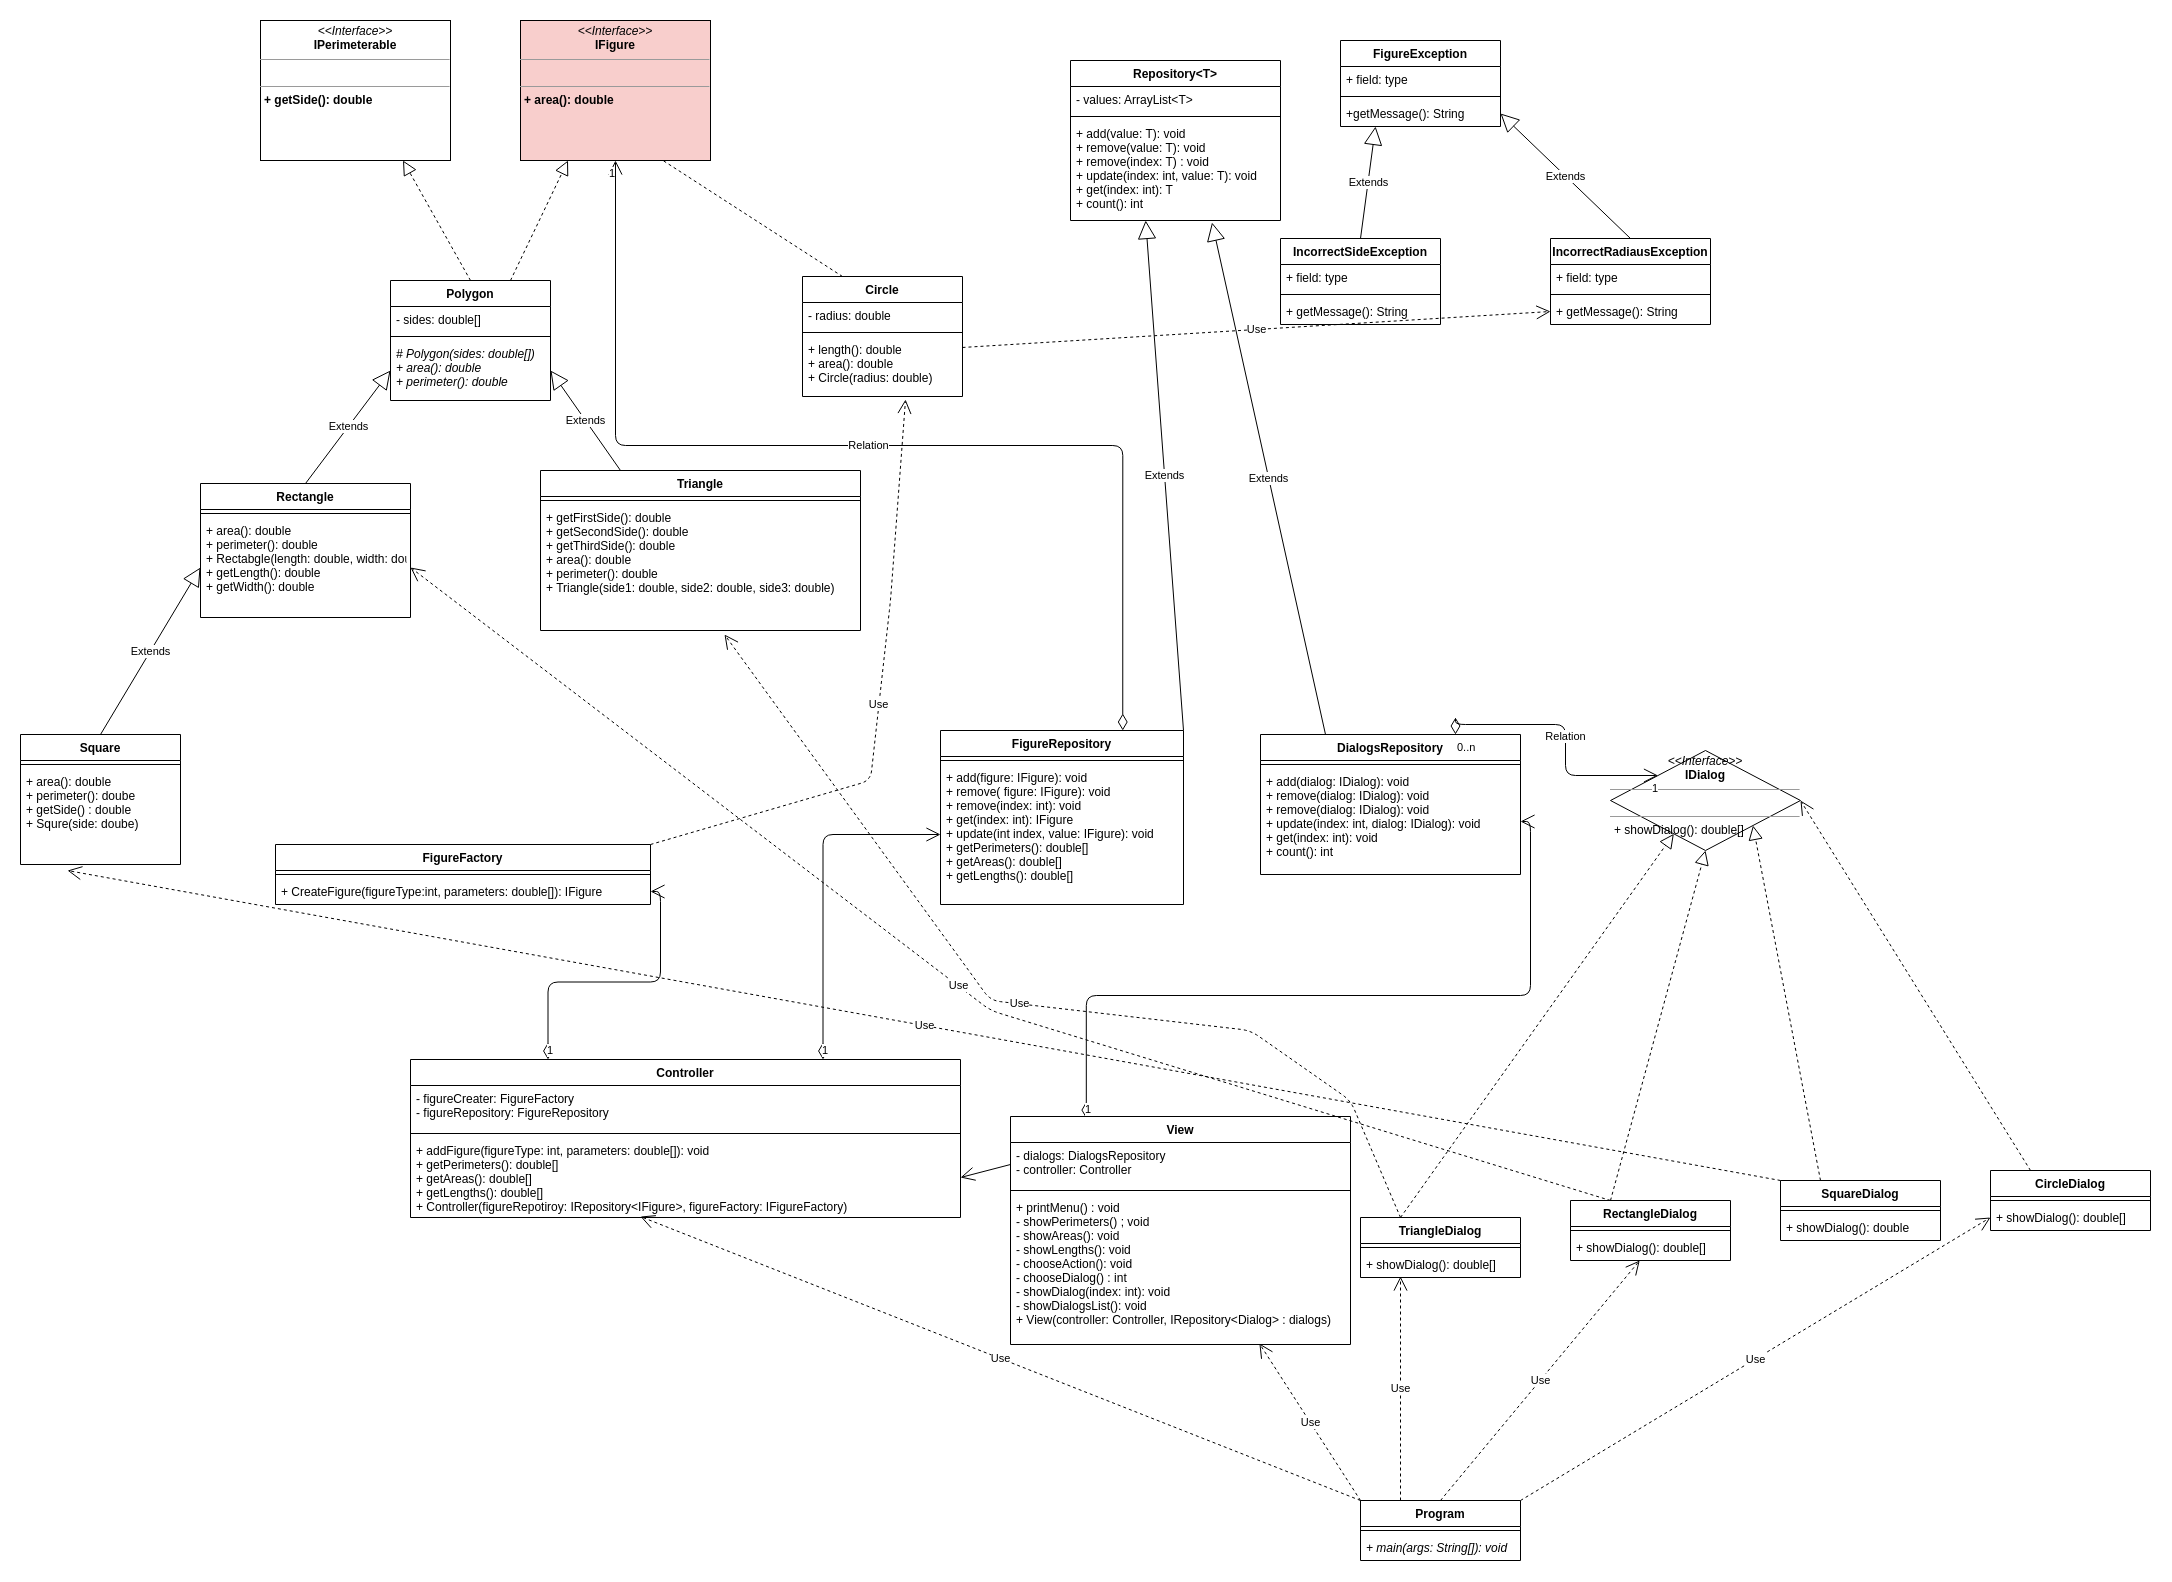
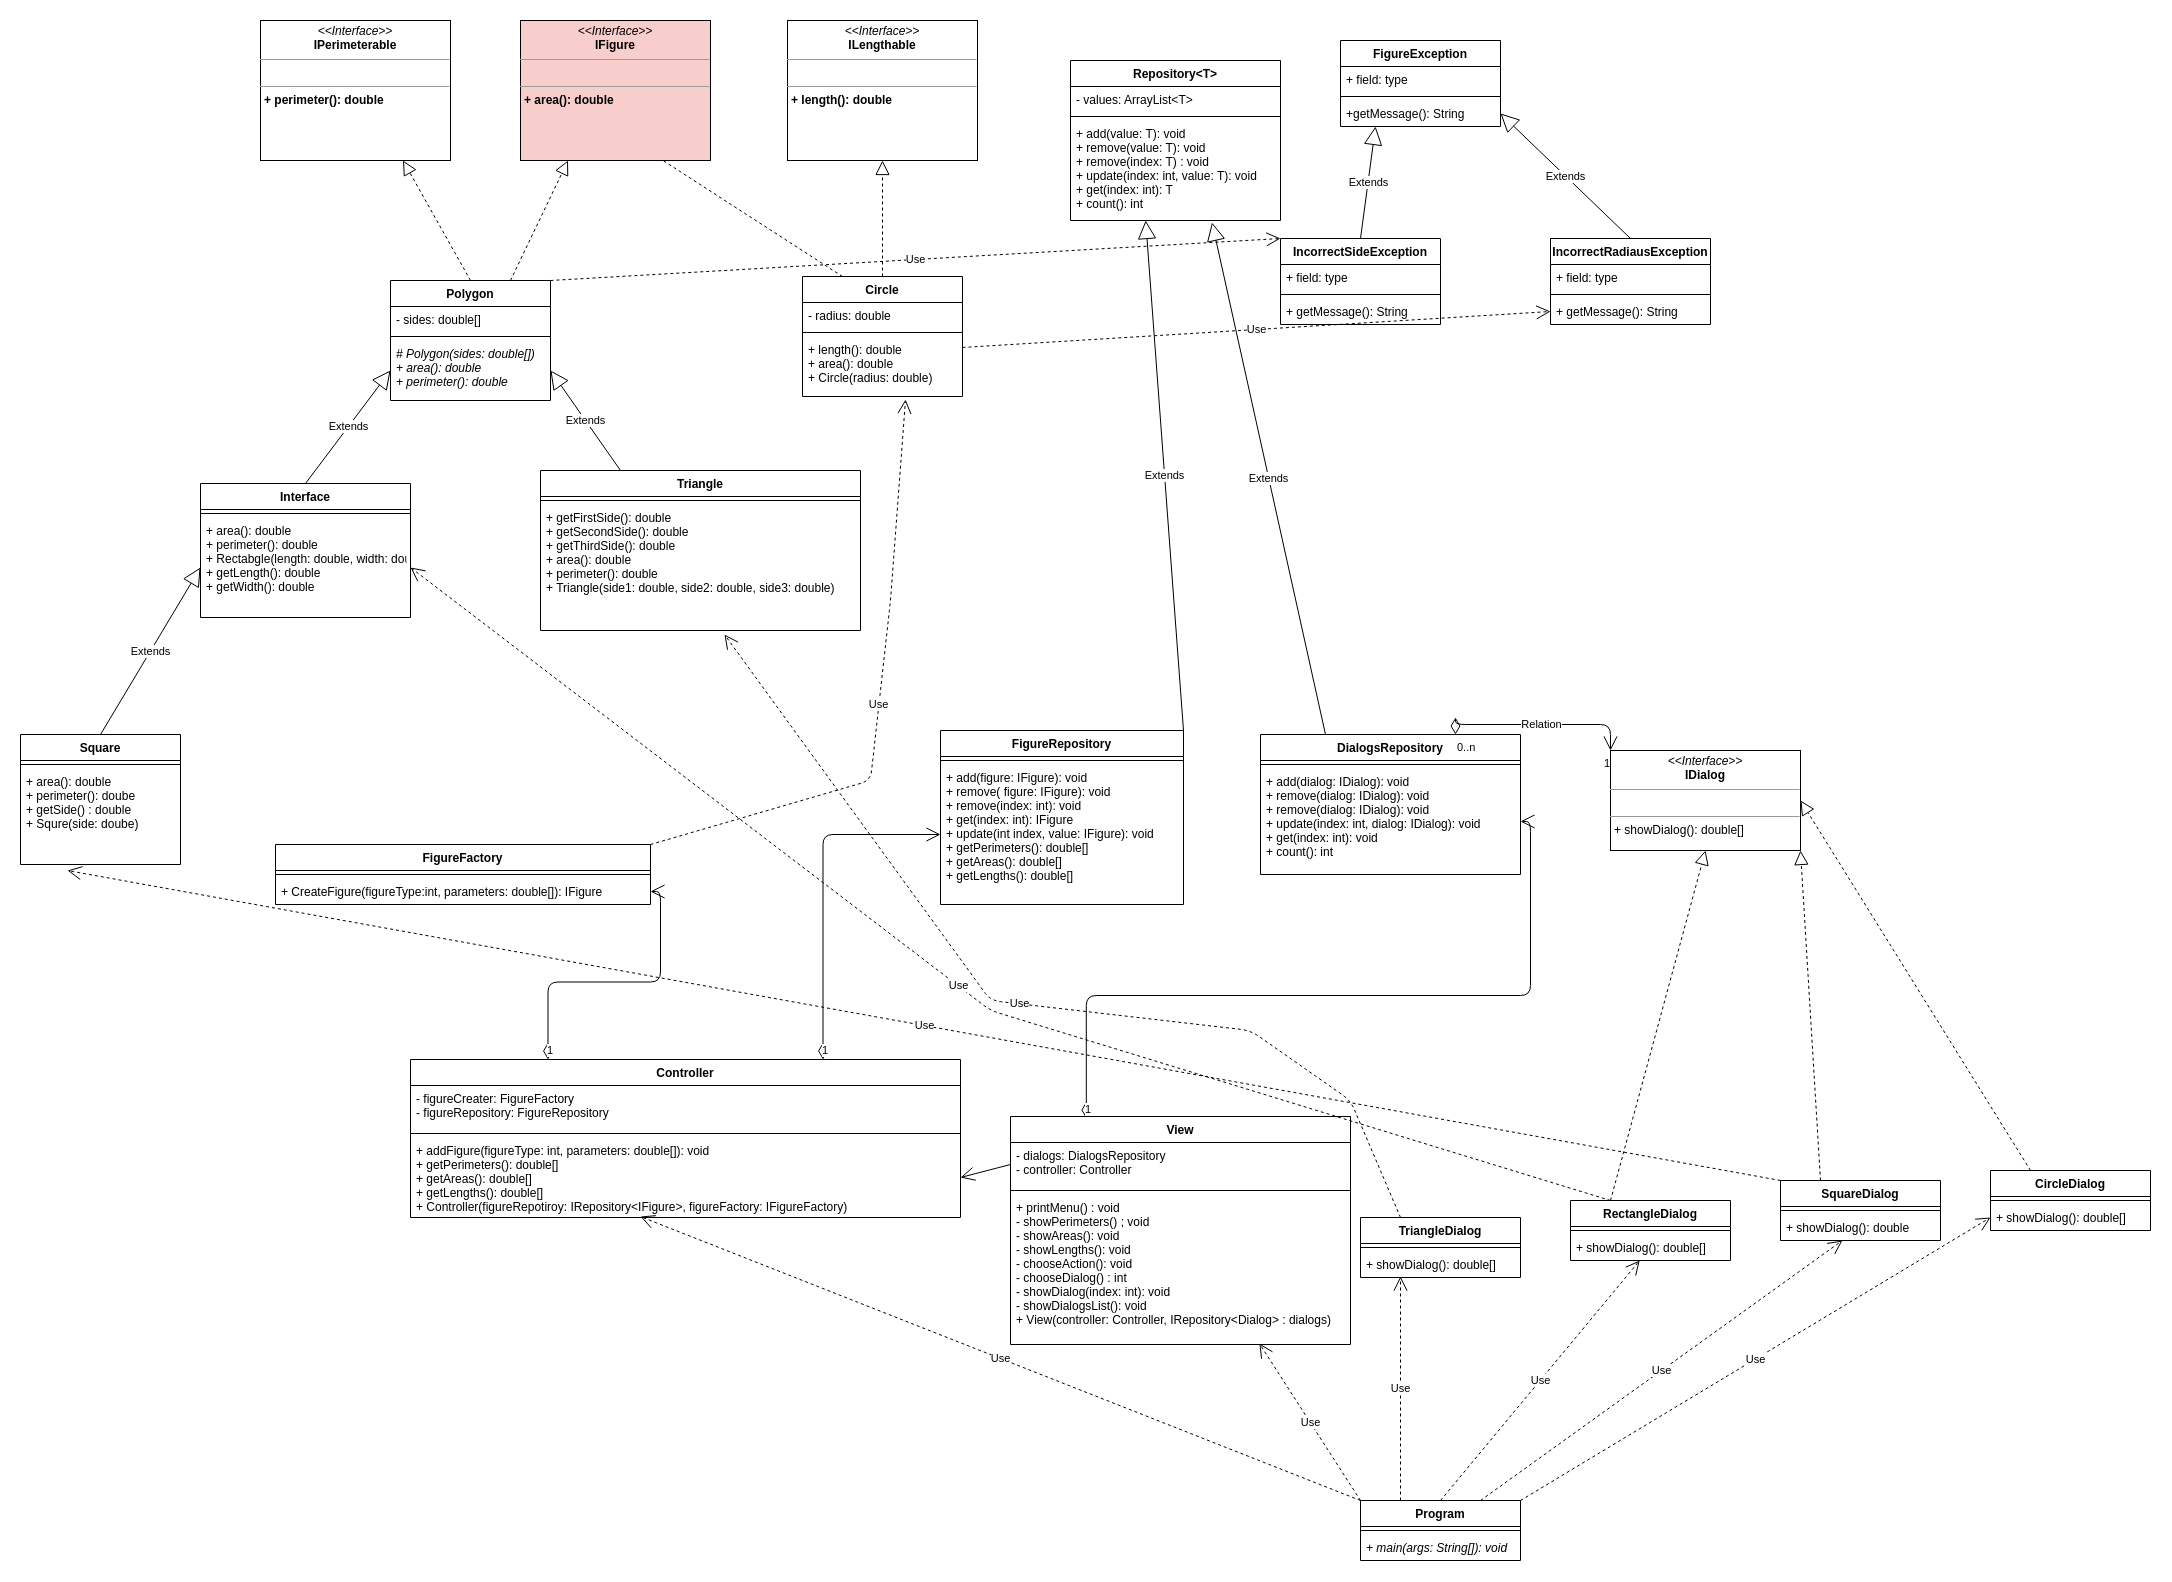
node "<<Interface>> IPerimeterable + getSide(): double": label "<<Interface>> IPerimeterable + getSide(): double" -> "<<Interface>> IPerimeterable + perimeter(): double"
node "<<Interface>> ILengthable + length(): double": added
edge "Circle" -> "<<Interface>> ILengthable + length(): double": added
edge "Polygon" -> "IncorrectSideException": added, label "Use"
edge "<<Interface>> IFigure + area(): double" -- "FigureRepository": removed, labels "1", "Relation", "0..n"
node "Rectangle": label "Rectangle" -> "Interface"
node "<<Interface>> IDialog + showDialog(): double[]": shape diamond -> rectangle
edge "CircleDialog" -> "<<Interface>> IDialog + showDialog(): double[]": arrowhead open -> block
edge "TriangleDialog" -> "<<Interface>> IDialog + showDialog(): double[]": removed
edge "Program" -> "+ showDialog(): double": added, label "Use"
